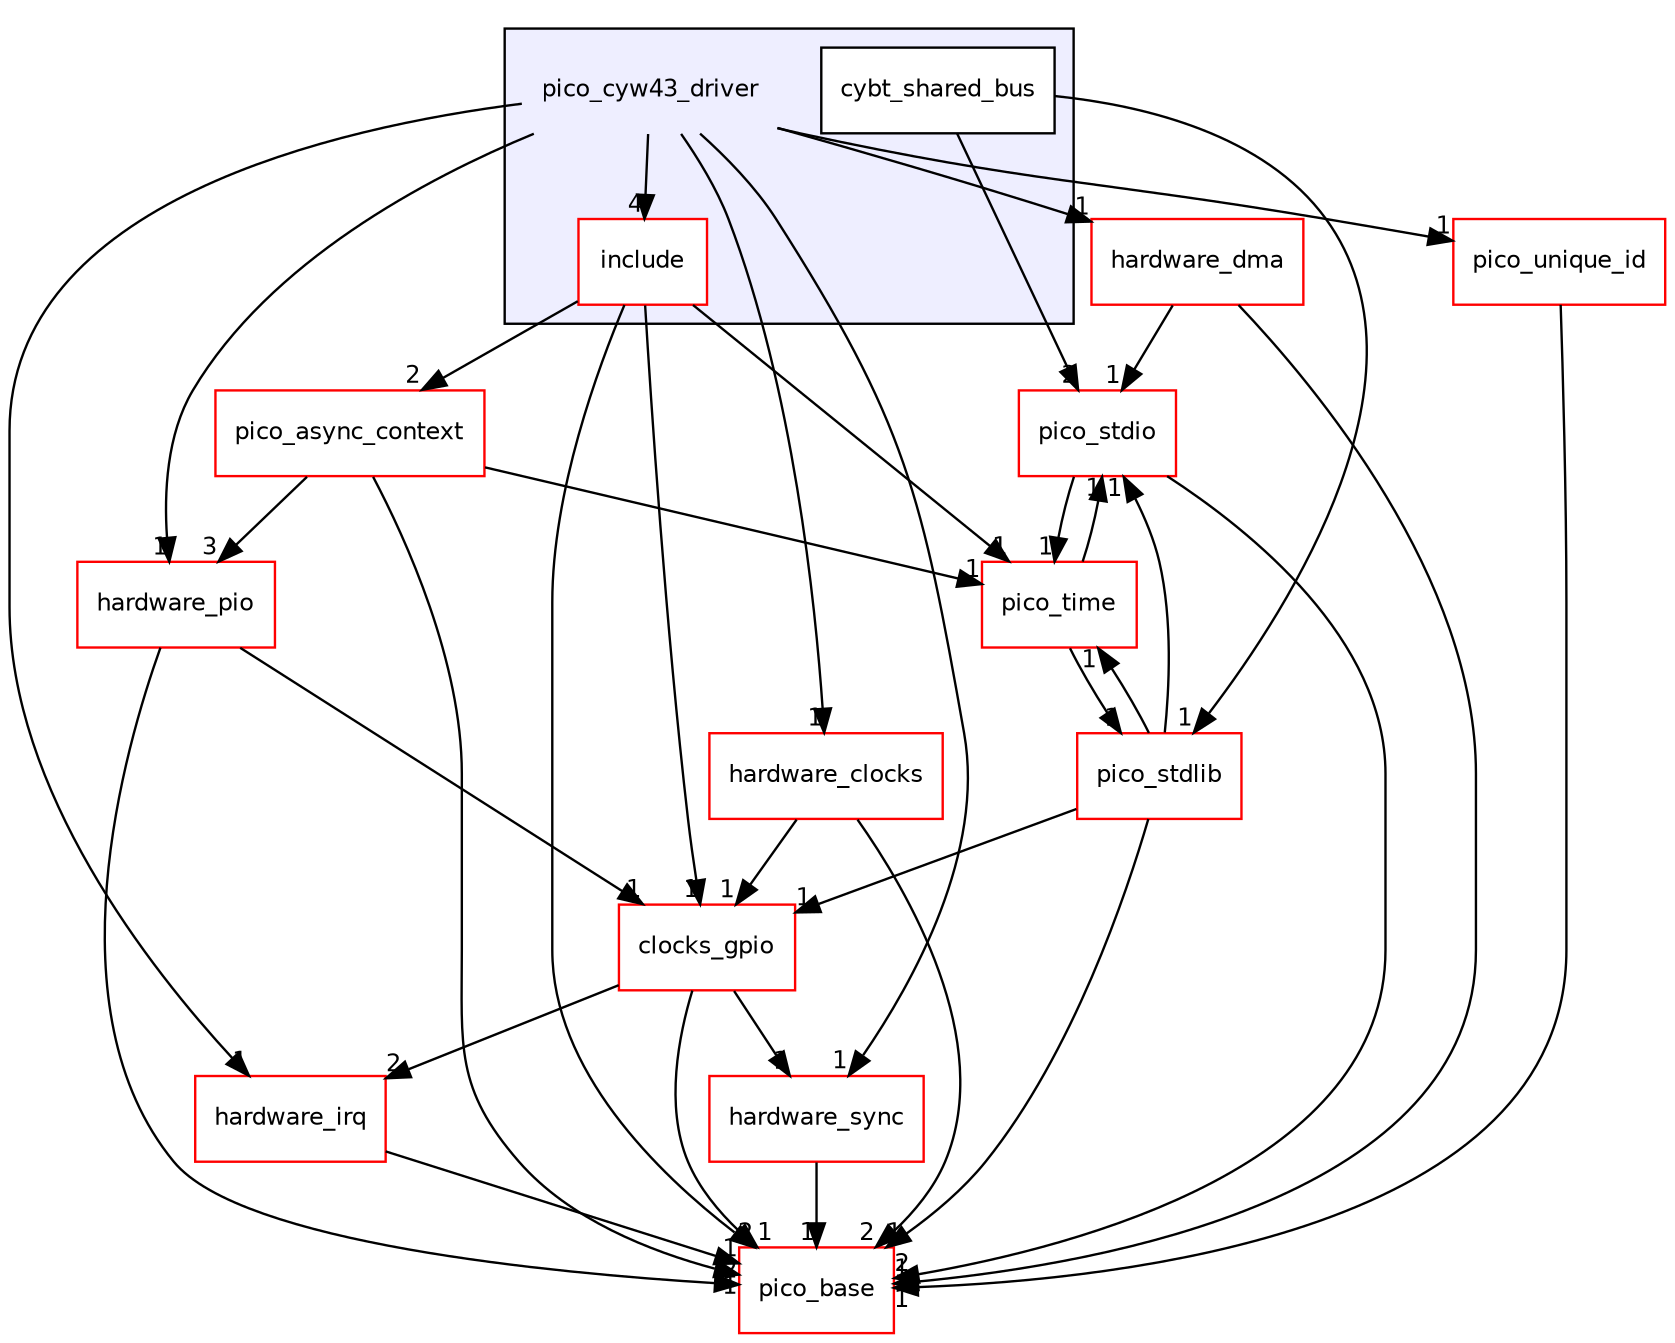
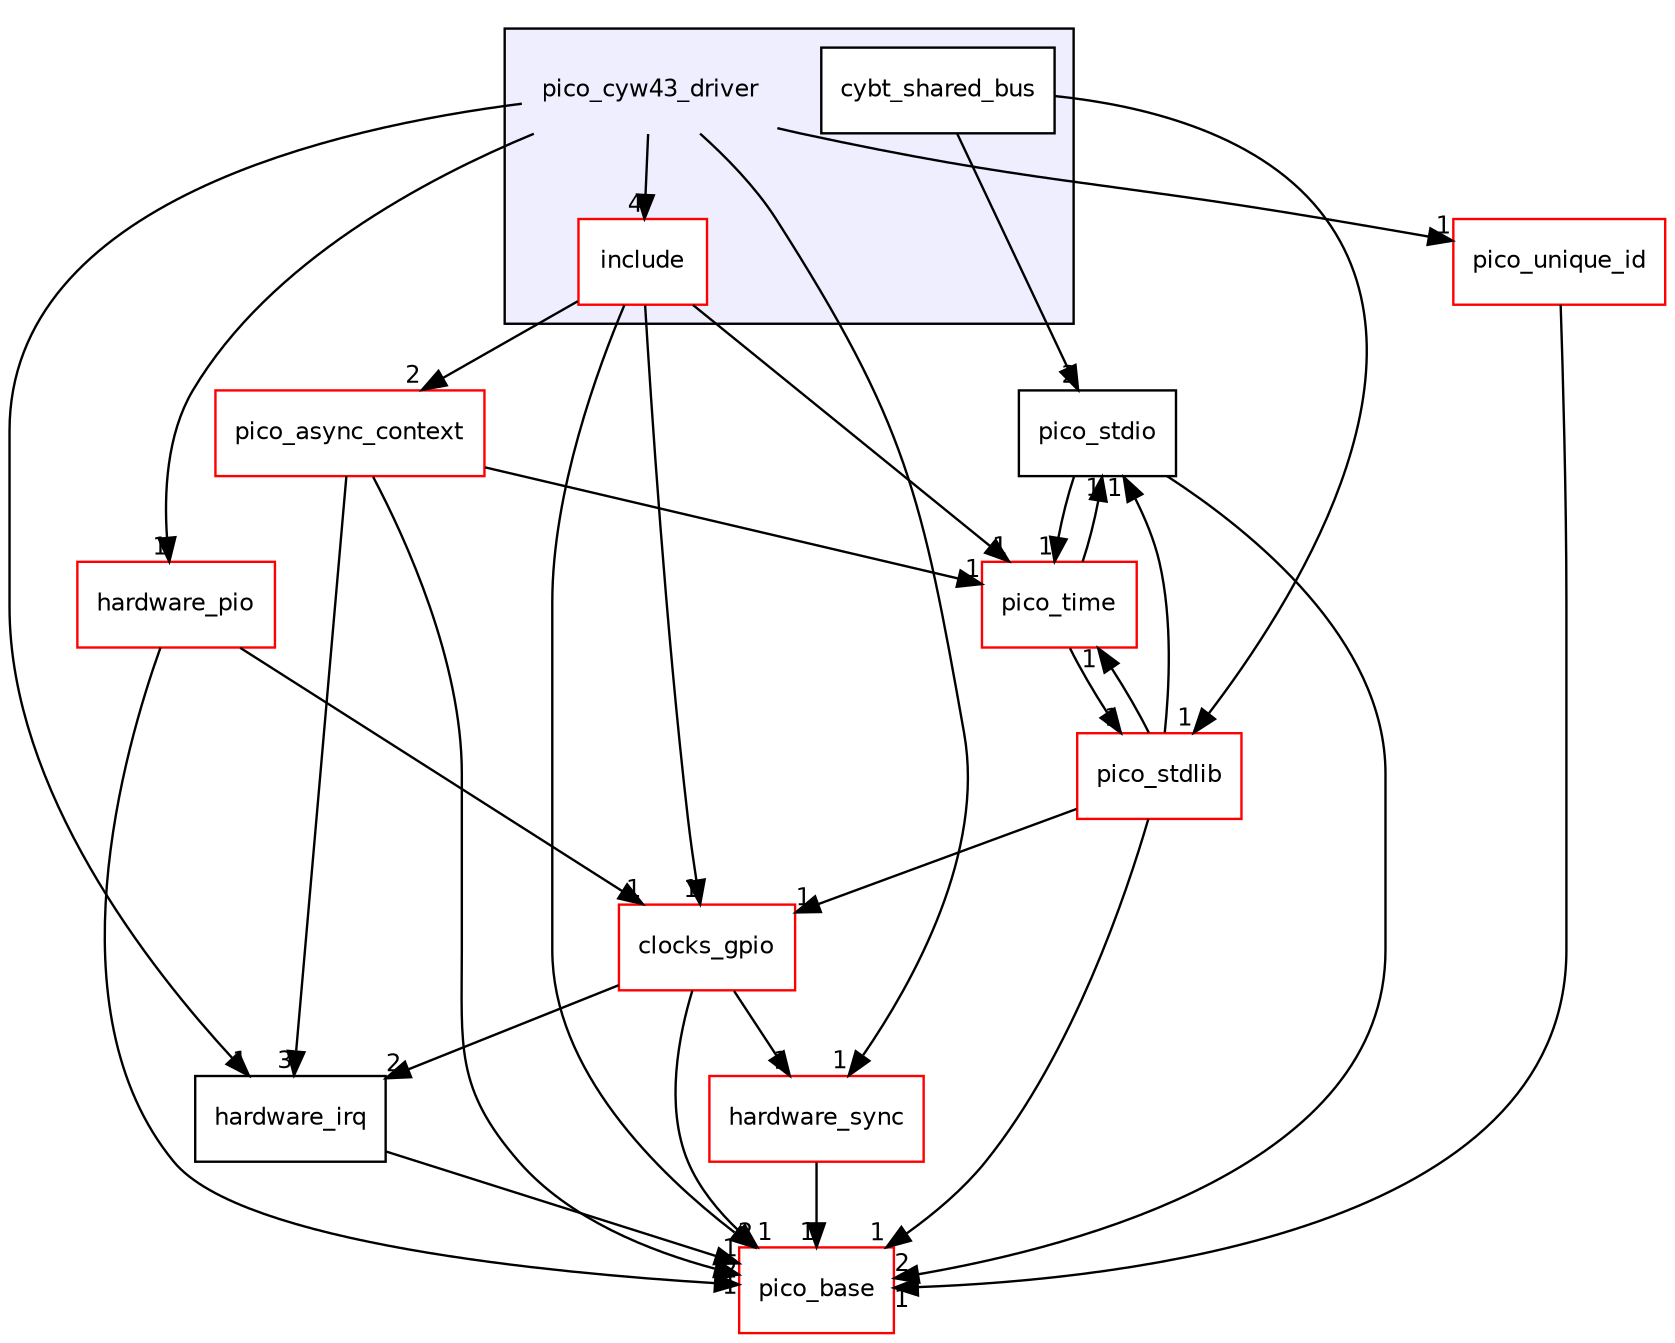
node "hardware_dma": removed
node "pico_stdio": color red -> black
edge "pico_async_context" -> "hardware_pio": now "pico_async_context" -> "hardware_irq"
node "hardware_clocks": removed
node "hardware_irq": color red -> black
